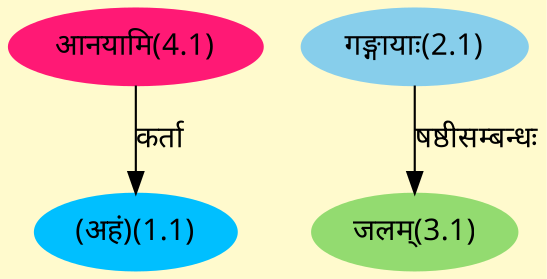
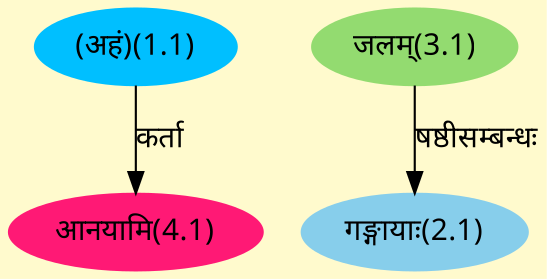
edge "आनयामि(4.1)" -> "(अहं)(1.1)": reversed
edge "गङ्गायाः(2.1)" -> "जलम्(3.1)": reversed
